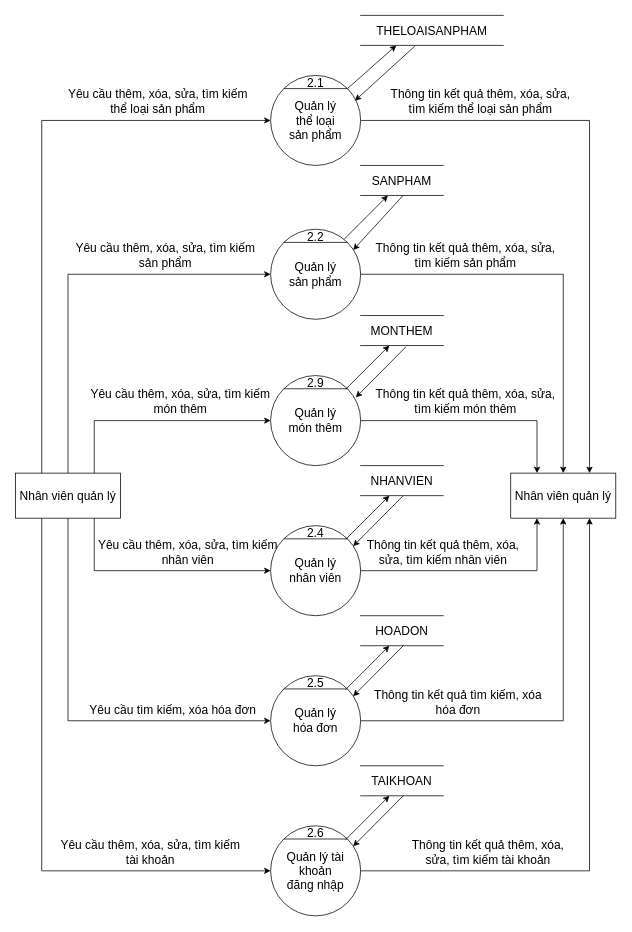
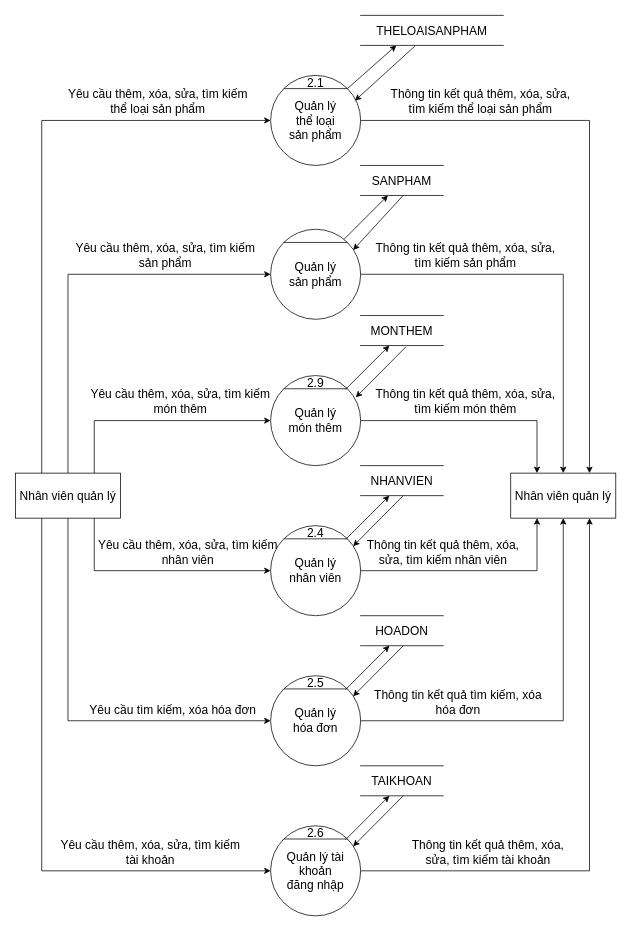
node "2.2": removed
